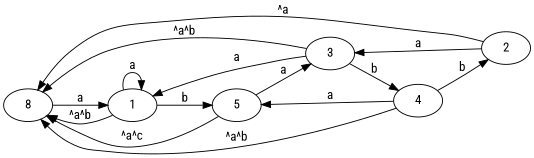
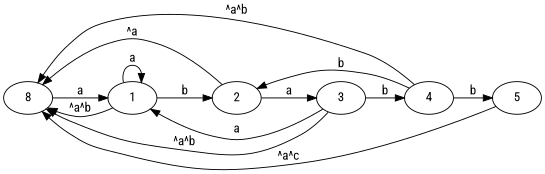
edge "5" -> "3": removed, label "a"
edge "4" -> "5": label "a" -> "b"
edge "1" -> "5": now "1" -> "2"
